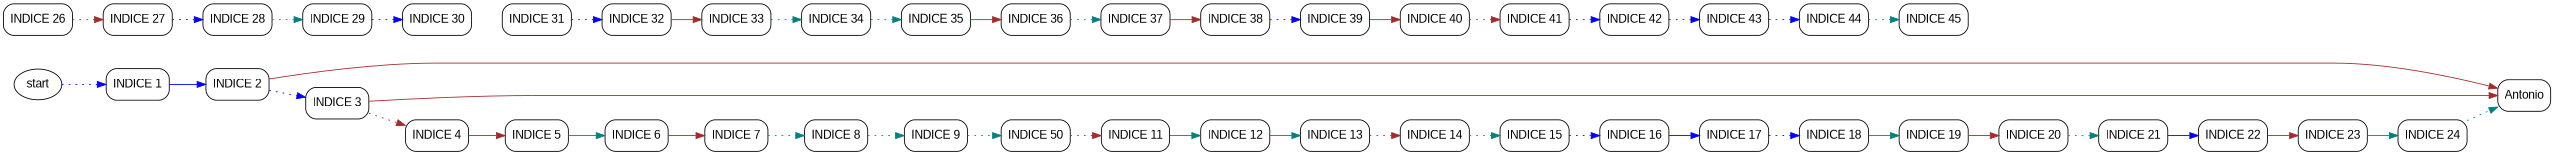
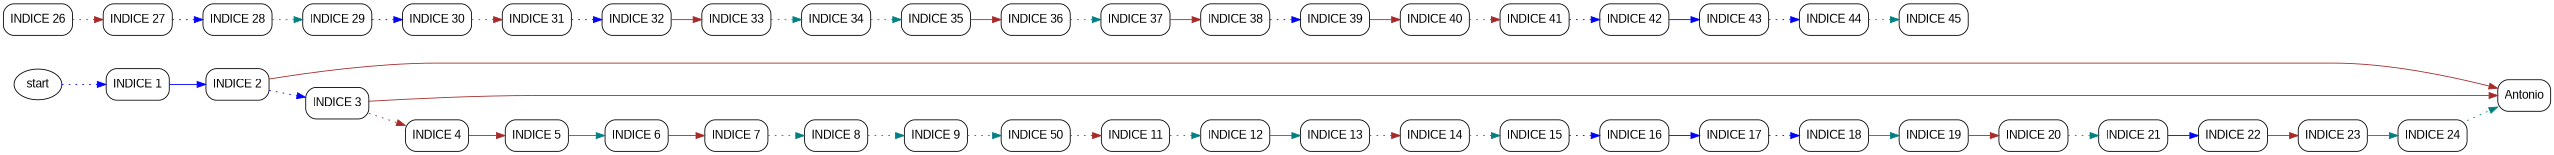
edge "INDICE 30" -> "INDICE 31": added
edge "INDICE 42" -> "INDICE 43": style dotted -> solid
edge "INDICE 11" -> "INDICE 12": style solid -> dotted
